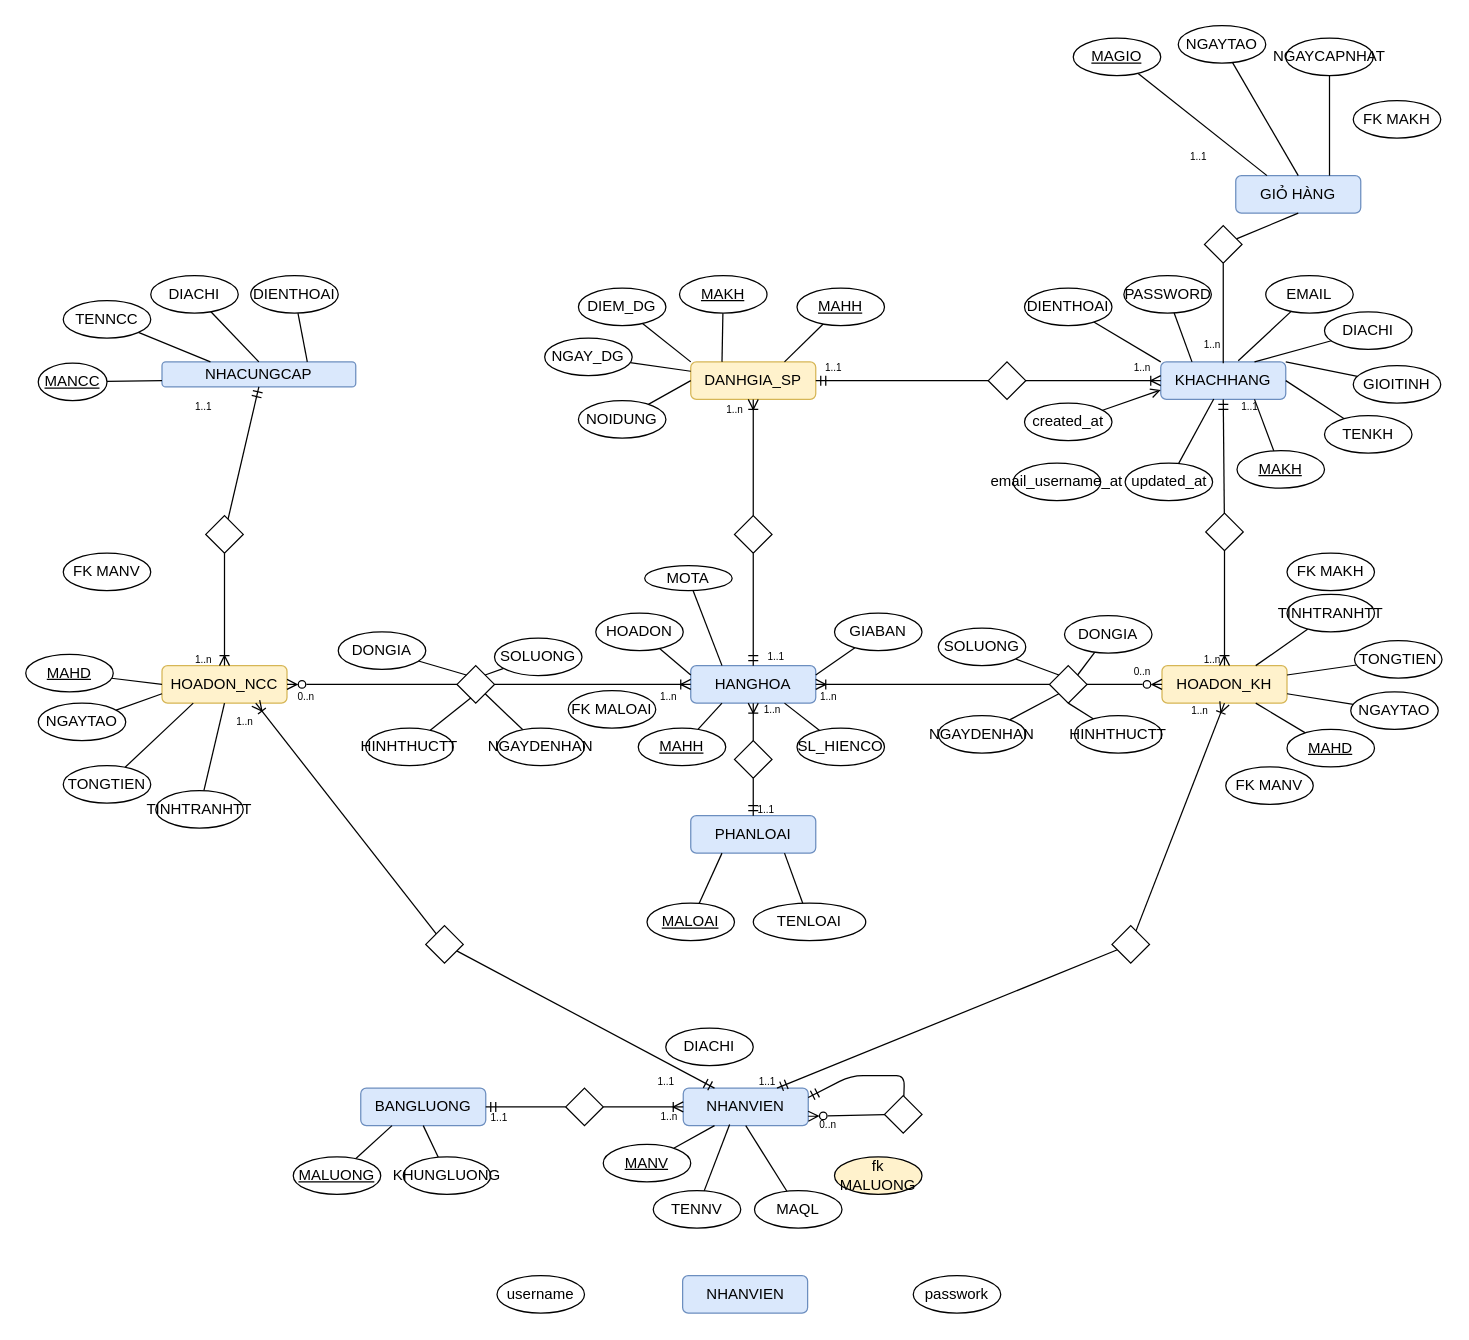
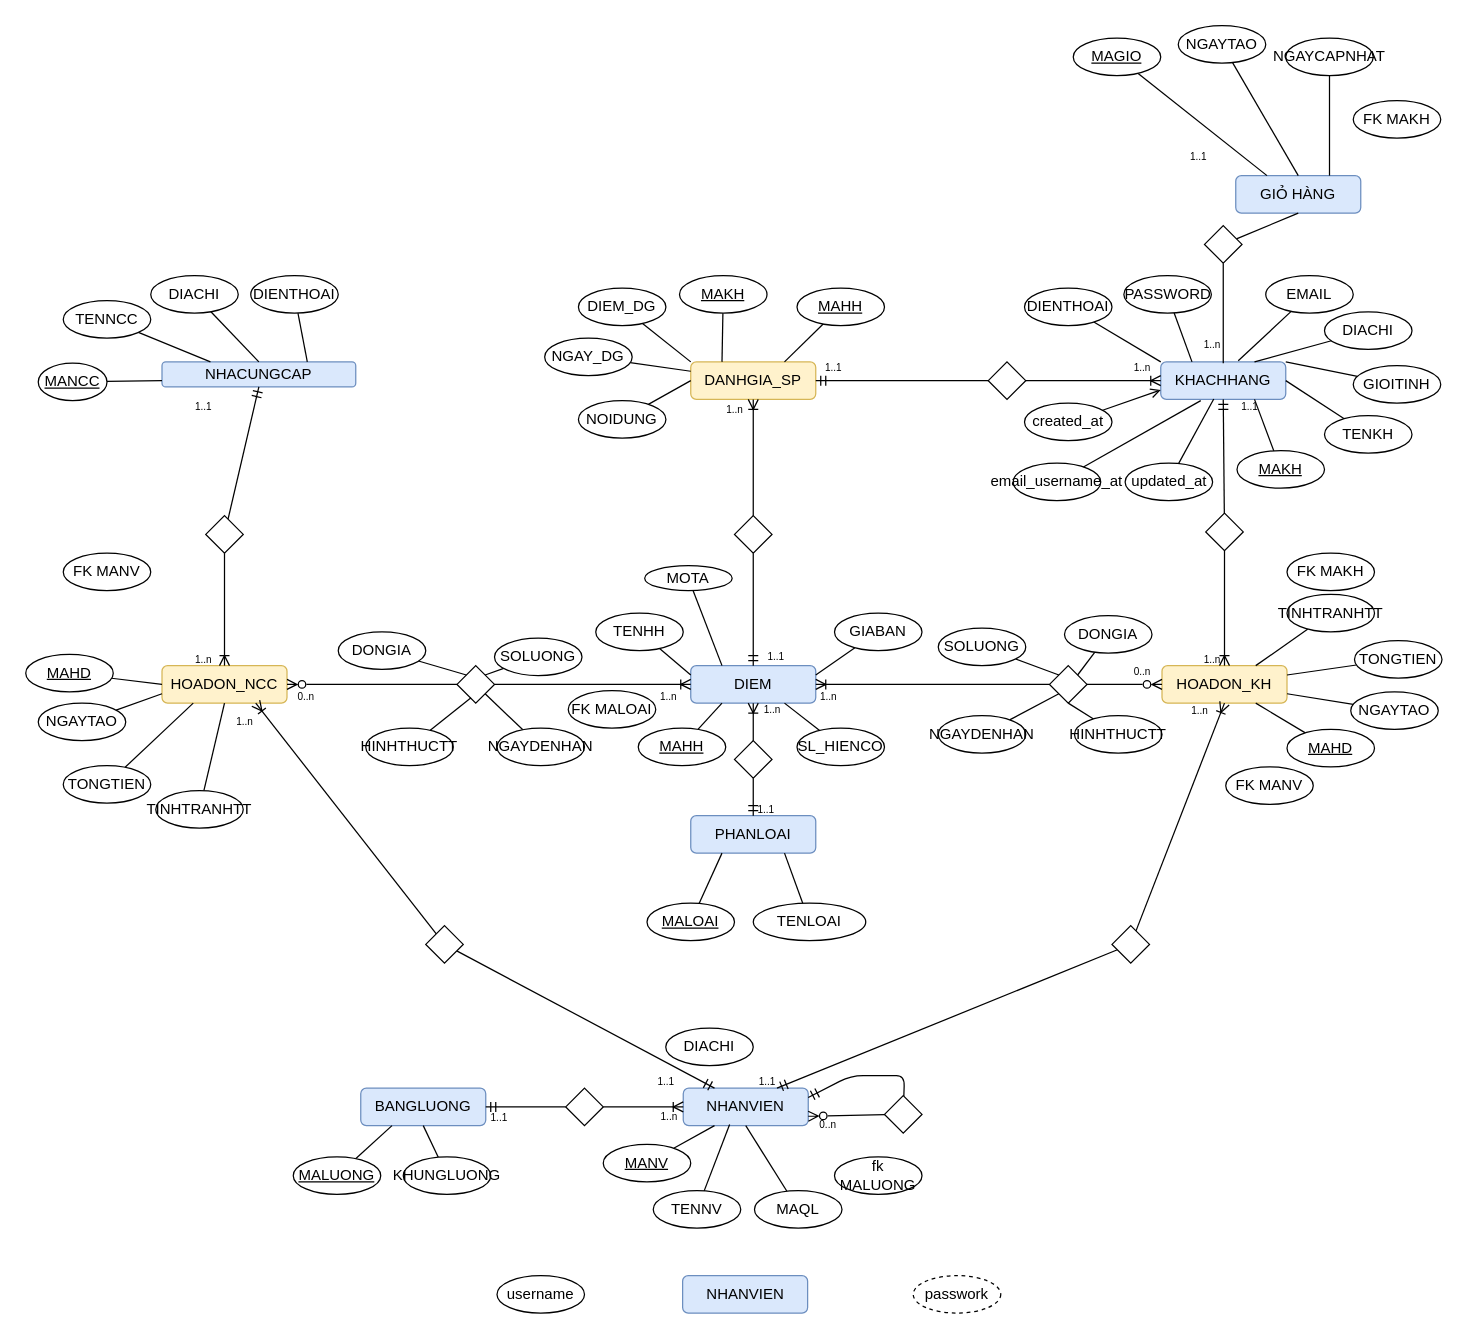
edge "KHACHHANG" -- "email_username_at": added
node "HOADON": label "HOADON" -> "TENHH"
node "HANGHOA": label "HANGHOA" -> "DIEM"
node "fk MALUONG": fillcolor #fff2cc -> #ffffff
node "passwork": style solid -> dashed
